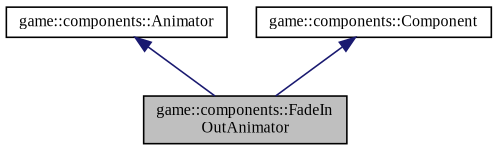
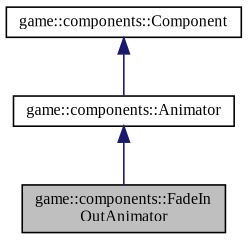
edge "game::components::FadeIn OutAnimator" -> "game::components::Component": now "game::components::Animator" -> "game::components::Component"
